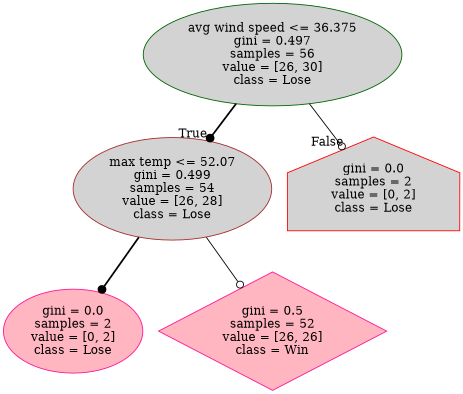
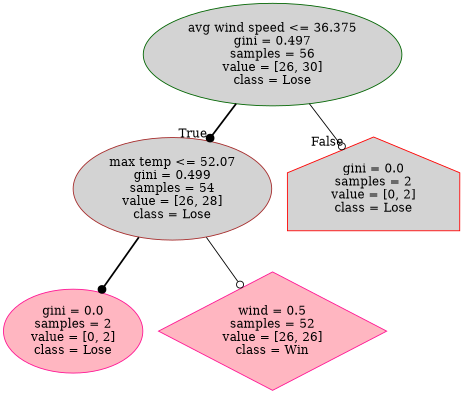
node "gini = 0.5 samples = 52 value = [26, 26] class = Win": label "gini = 0.5 samples = 52 value = [26, 26] class = Win" -> "wind = 0.5 samples = 52 value = [26, 26] class = Win"
